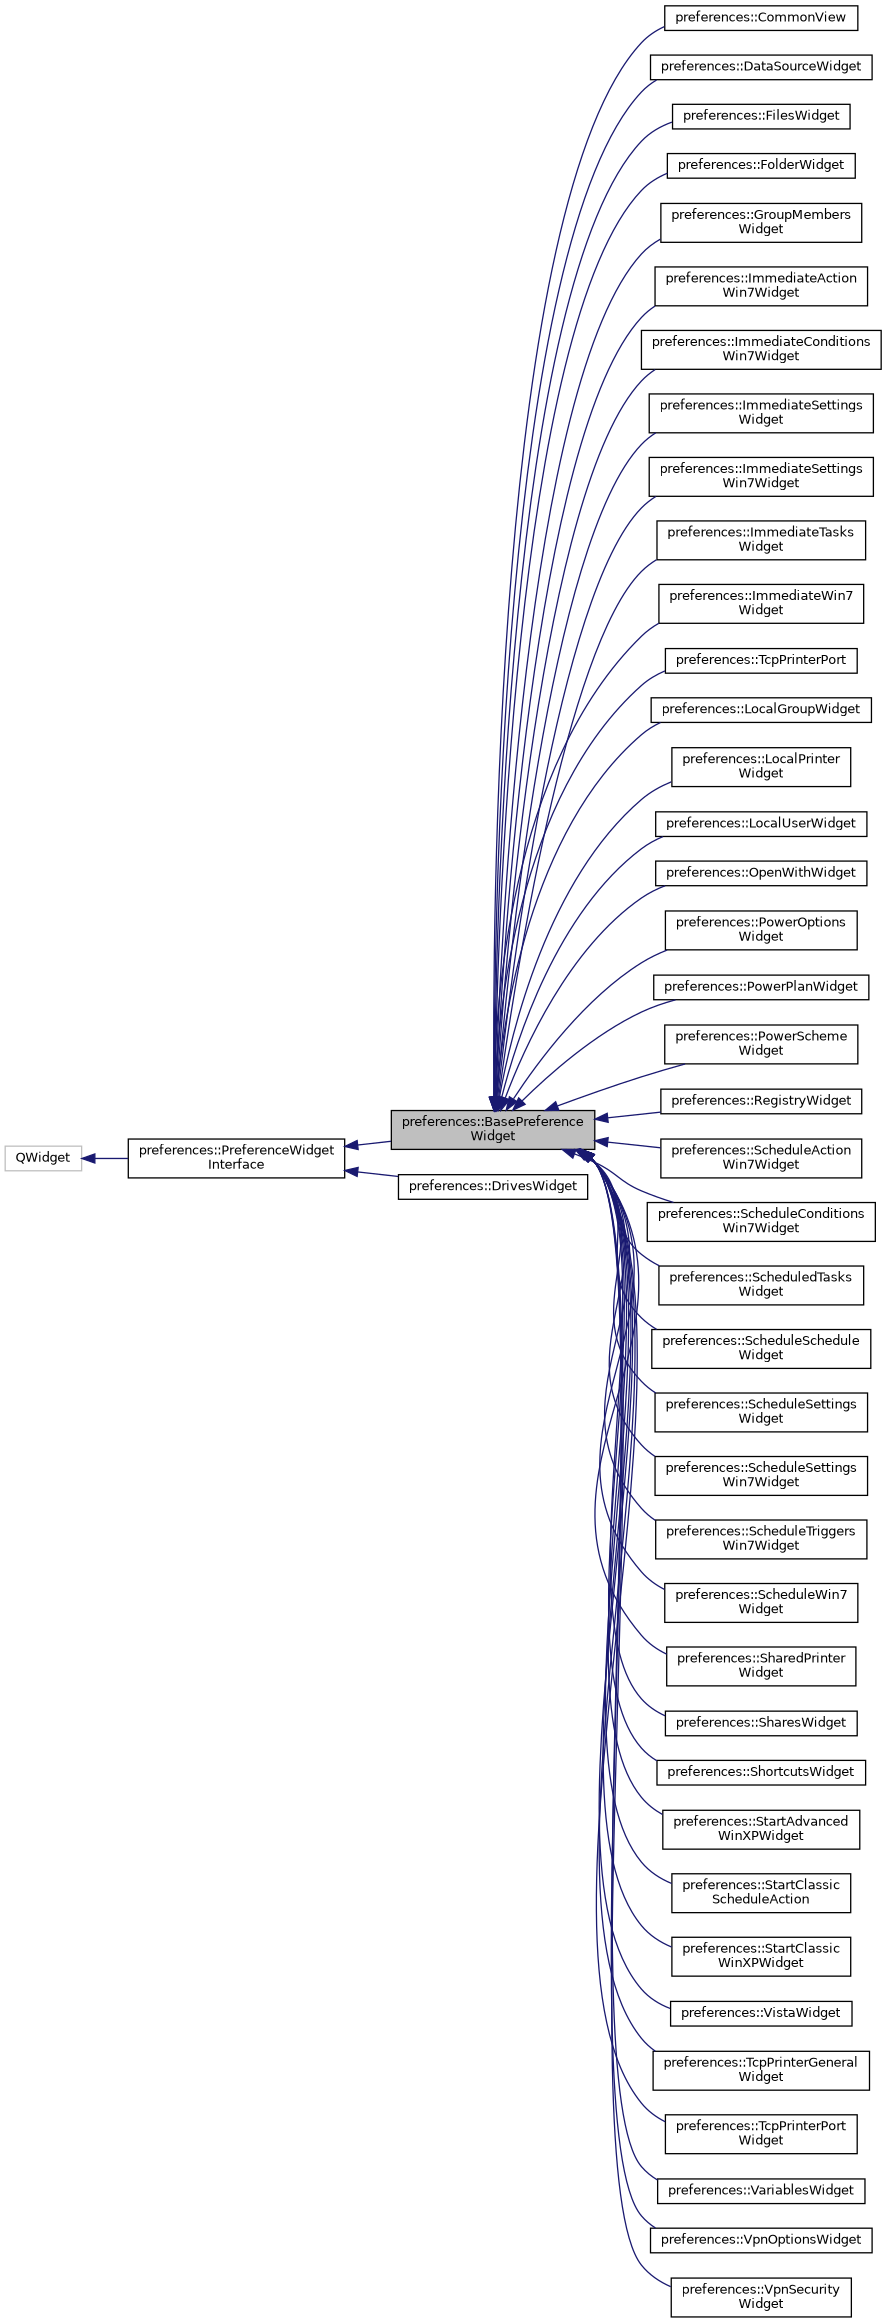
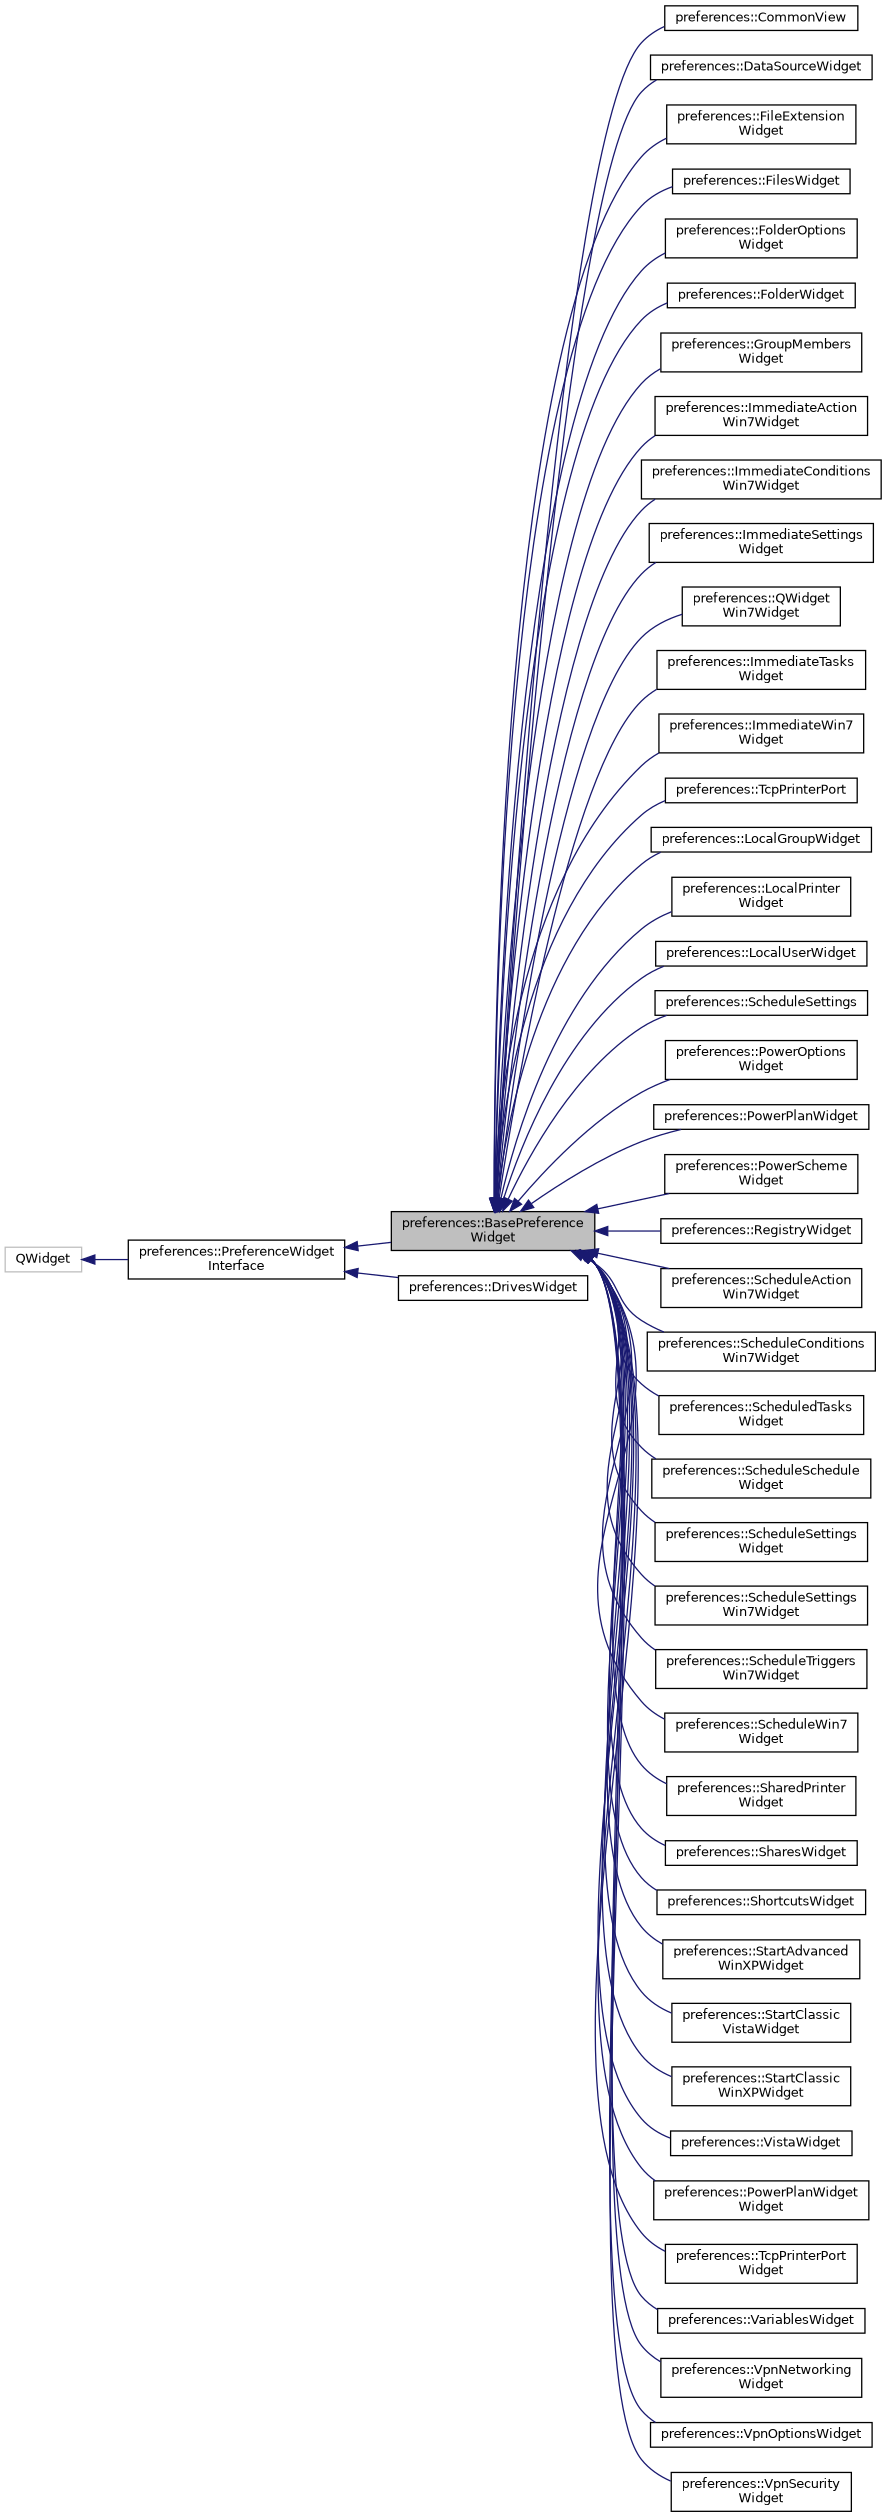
node "preferences::FileExtension Widget": added
node "preferences::FolderOptions Widget": added
node "preferences::ImmediateSettings Win7Widget": label "preferences::ImmediateSettings Win7Widget" -> "preferences::QWidget Win7Widget"
node "preferences::OpenWithWidget": label "preferences::OpenWithWidget" -> "preferences::ScheduleSettings"
node "preferences::StartClassic ScheduleAction": label "preferences::StartClassic ScheduleAction" -> "preferences::StartClassic VistaWidget"
node "preferences::TcpPrinterGeneral Widget": label "preferences::TcpPrinterGeneral Widget" -> "preferences::PowerPlanWidget Widget"
node "preferences::VpnNetworking Widget": added
